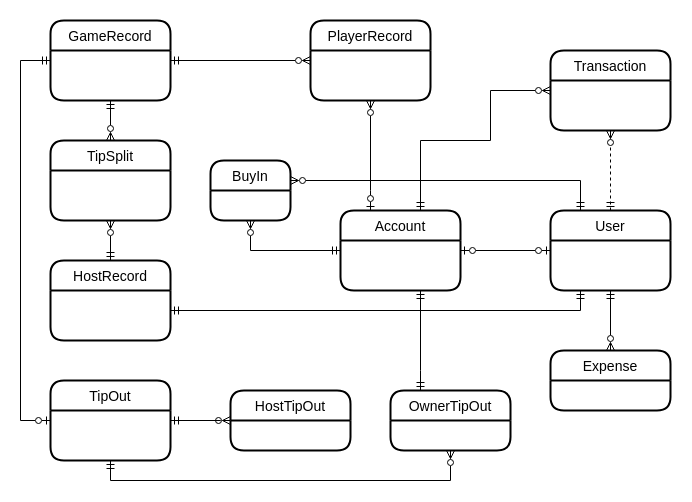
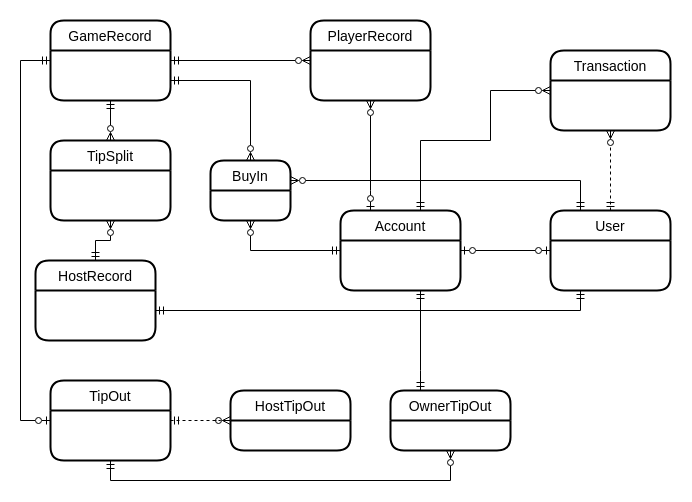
edge "GameRecord" -- "BuyIn": added
node "HostRecord": moved (111, 301) -> (96, 301)
edge "User" -- "Expense": removed
node "Expense": removed
edge "TipOut" -- "HostTipOut": style solid -> dashed
